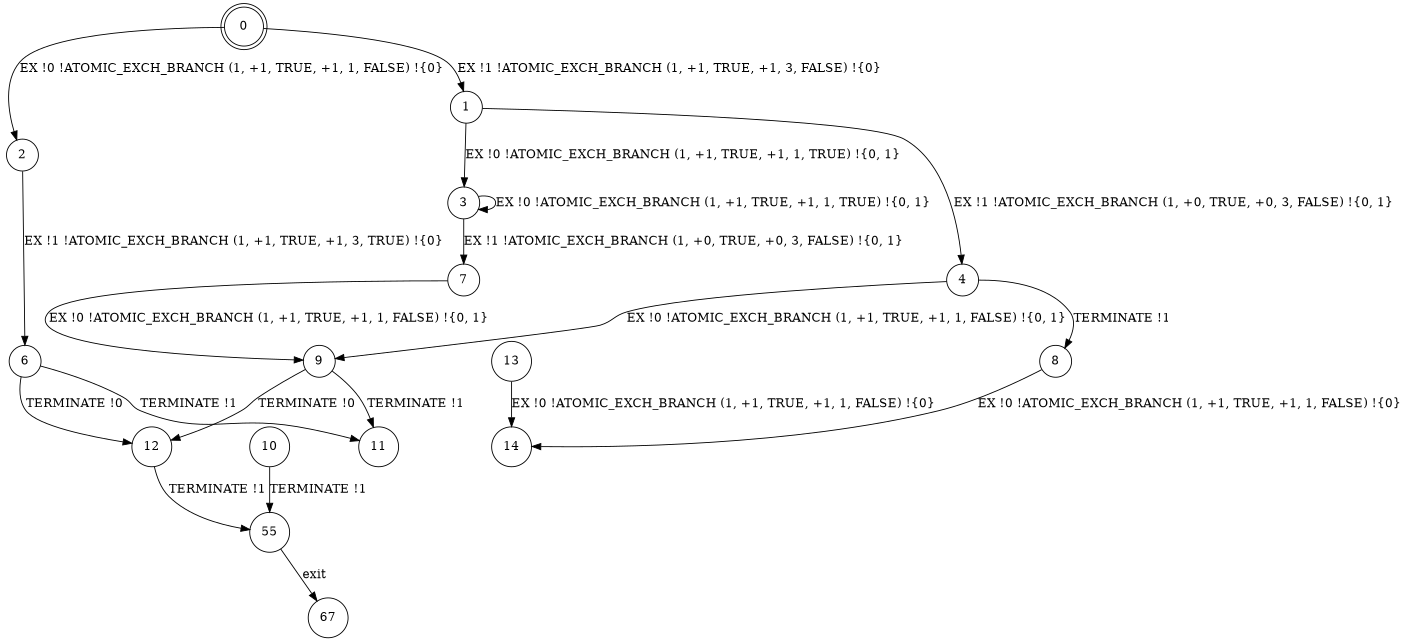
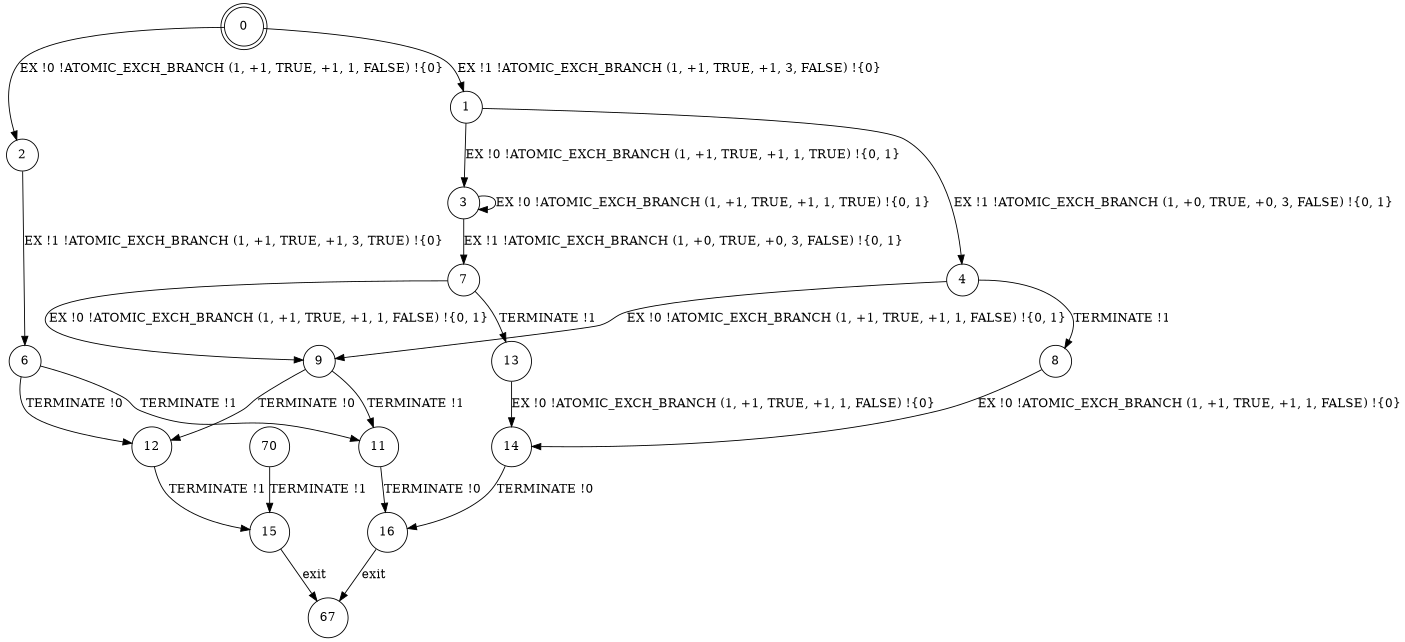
edge "7" -> "13": added, label "TERMINATE !1"
node "10": label "10" -> "70"
node "55": label "55" -> "15"
node "16": added
